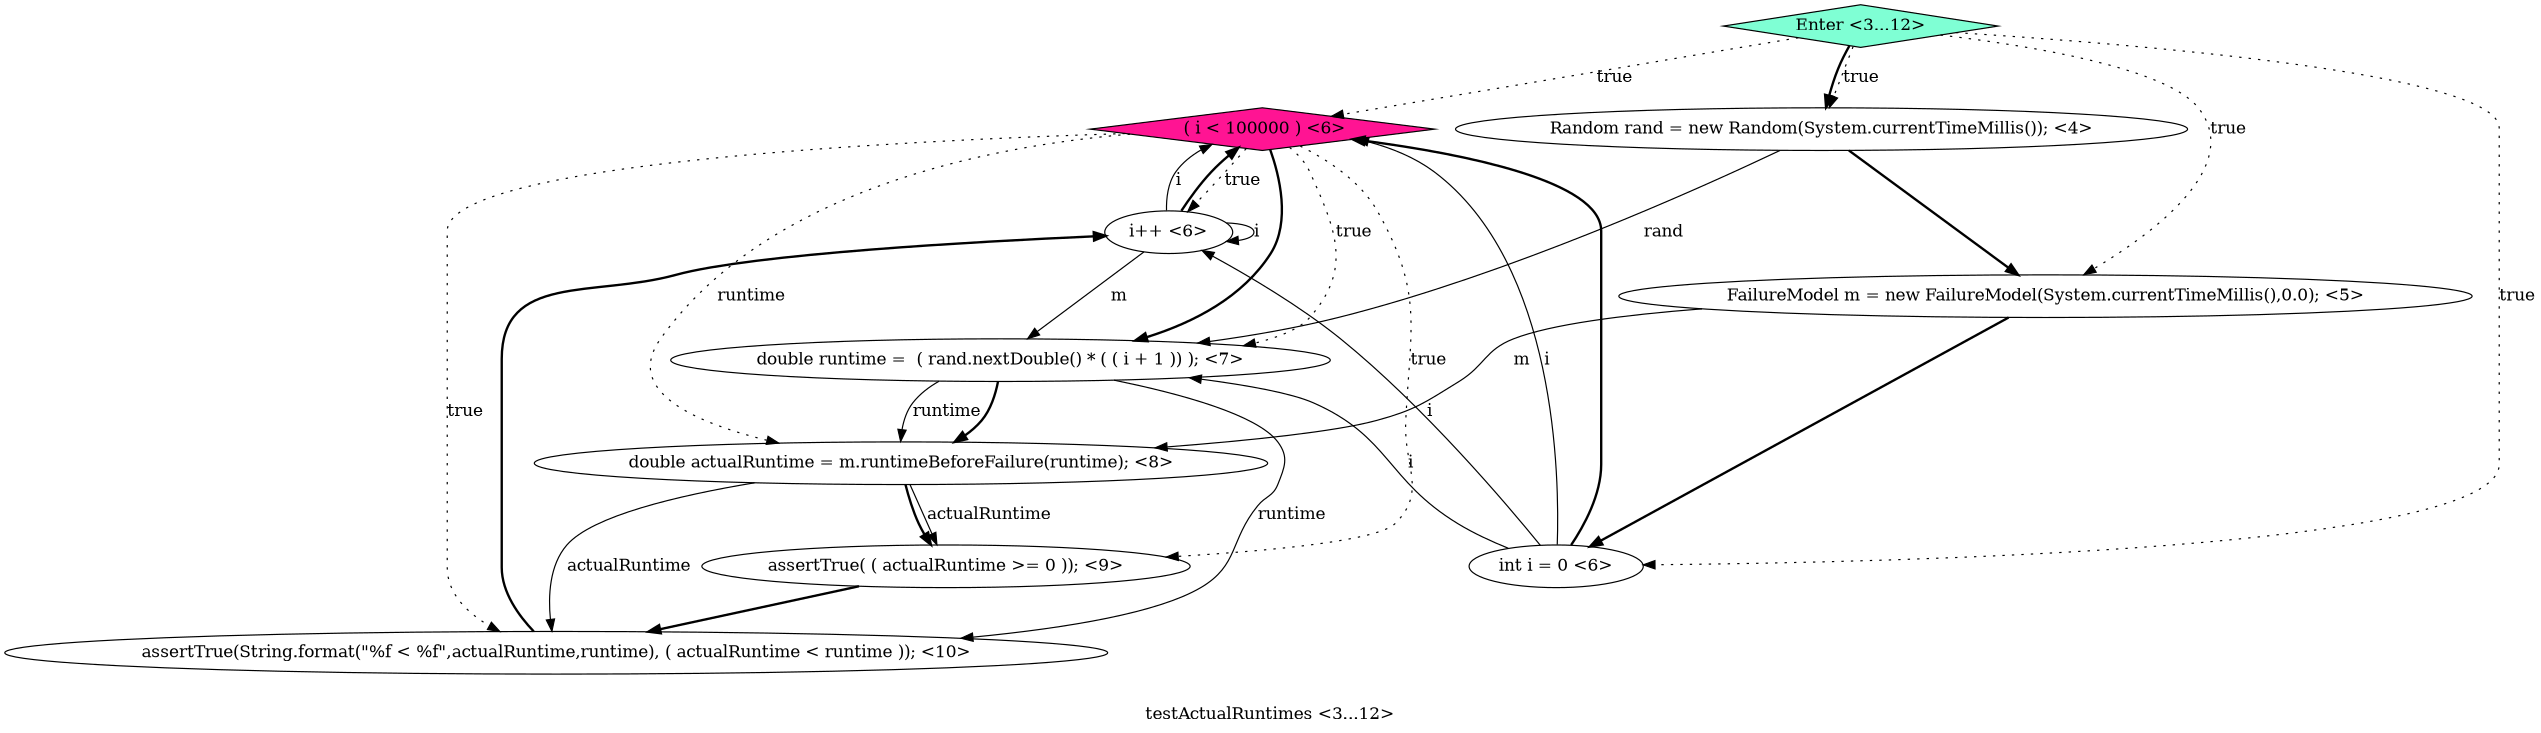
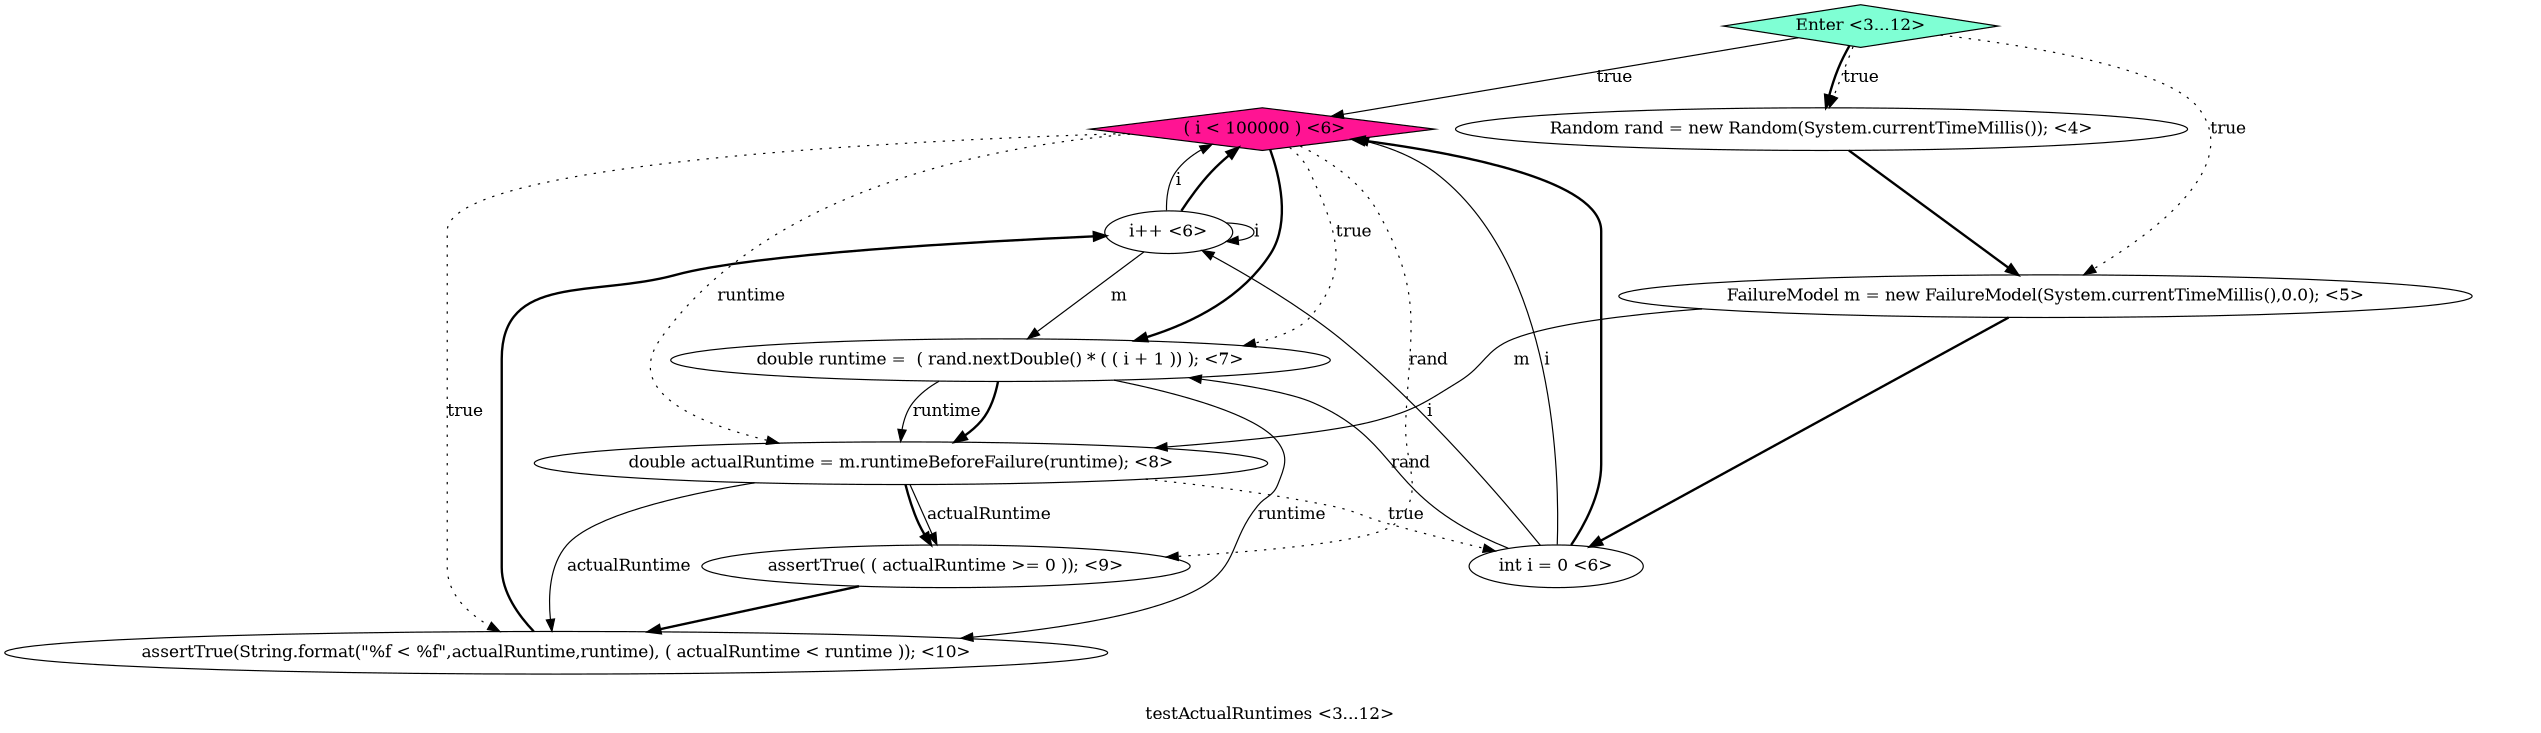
edge "Enter <3...12>" -> "( i < 100000 ) <6>": style dotted -> solid
edge "( i < 100000 ) <6>" -> "i++ <6>": removed, label "true"
edge "Random rand = new Random(System.currentTimeMillis()); <4>" -> "double runtime =  ( rand.nextDouble() * ( ( i + 1 )) ); <7>": removed, label "rand"
edge "( i < 100000 ) <6>" -> "assertTrue( ( actualRuntime >= 0 )); <9>": label "true" -> "rand"
edge "Enter <3...12>" -> "int i = 0 <6>": now "double actualRuntime = m.runtimeBeforeFailure(runtime); <8>" -> "int i = 0 <6>"
edge "int i = 0 <6>" -> "double runtime =  ( rand.nextDouble() * ( ( i + 1 )) ); <7>": label "i" -> "rand"
